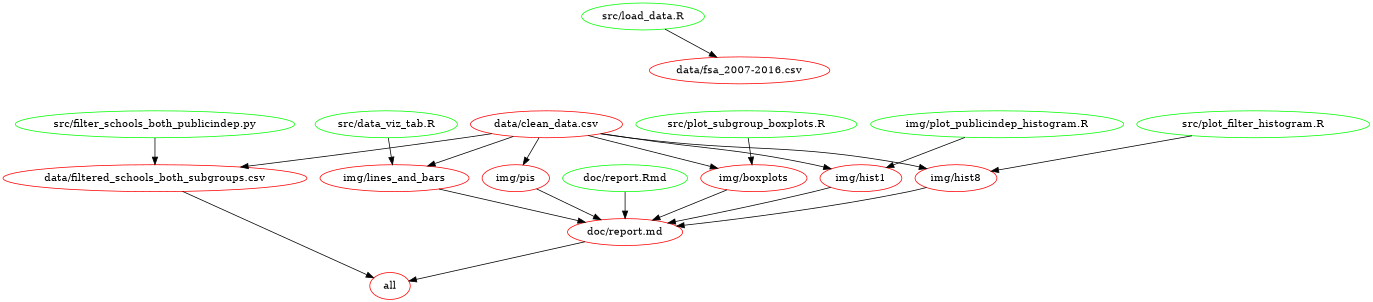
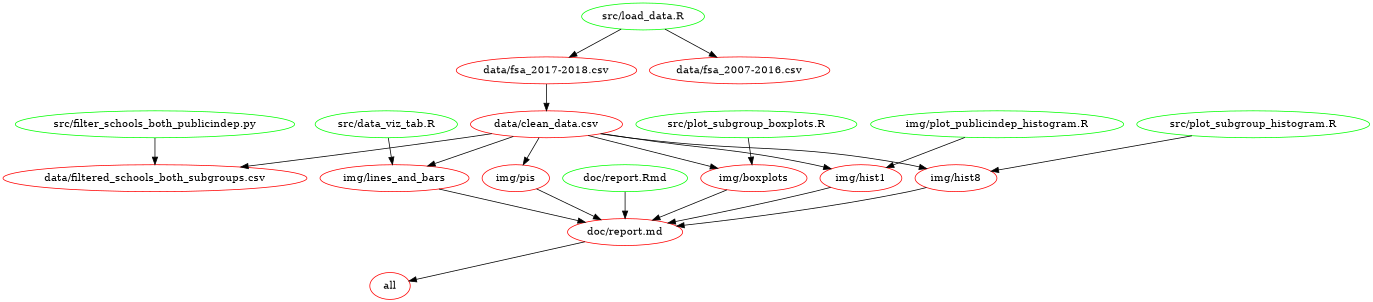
node "data/fsa_2017-2018.csv": added
node "src/plot_filter_histogram.R": label "src/plot_filter_histogram.R" -> "src/plot_subgroup_histogram.R"
edge "data/filtered_schools_both_subgroups.csv" -> "all": removed
